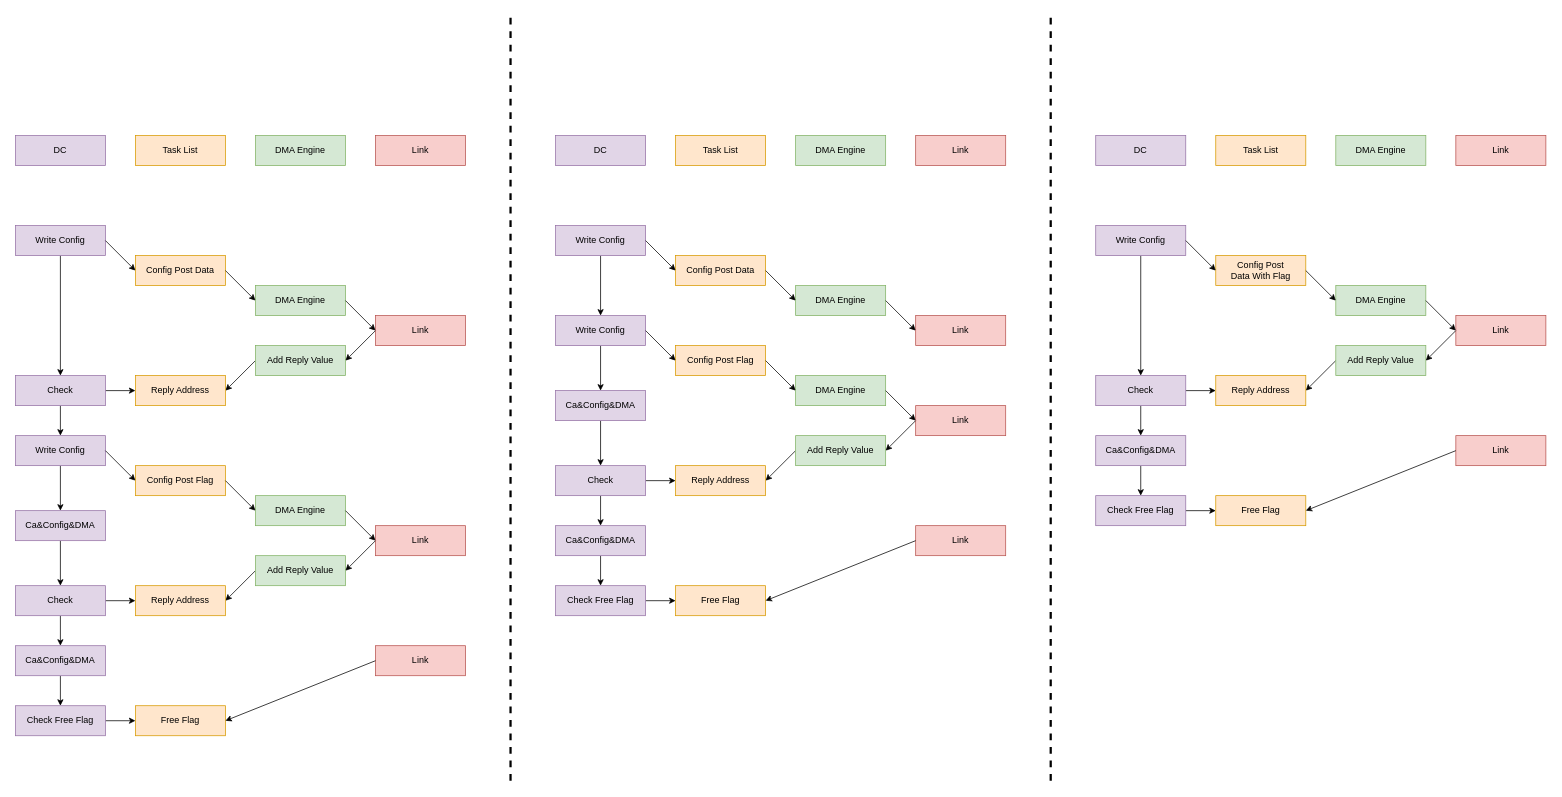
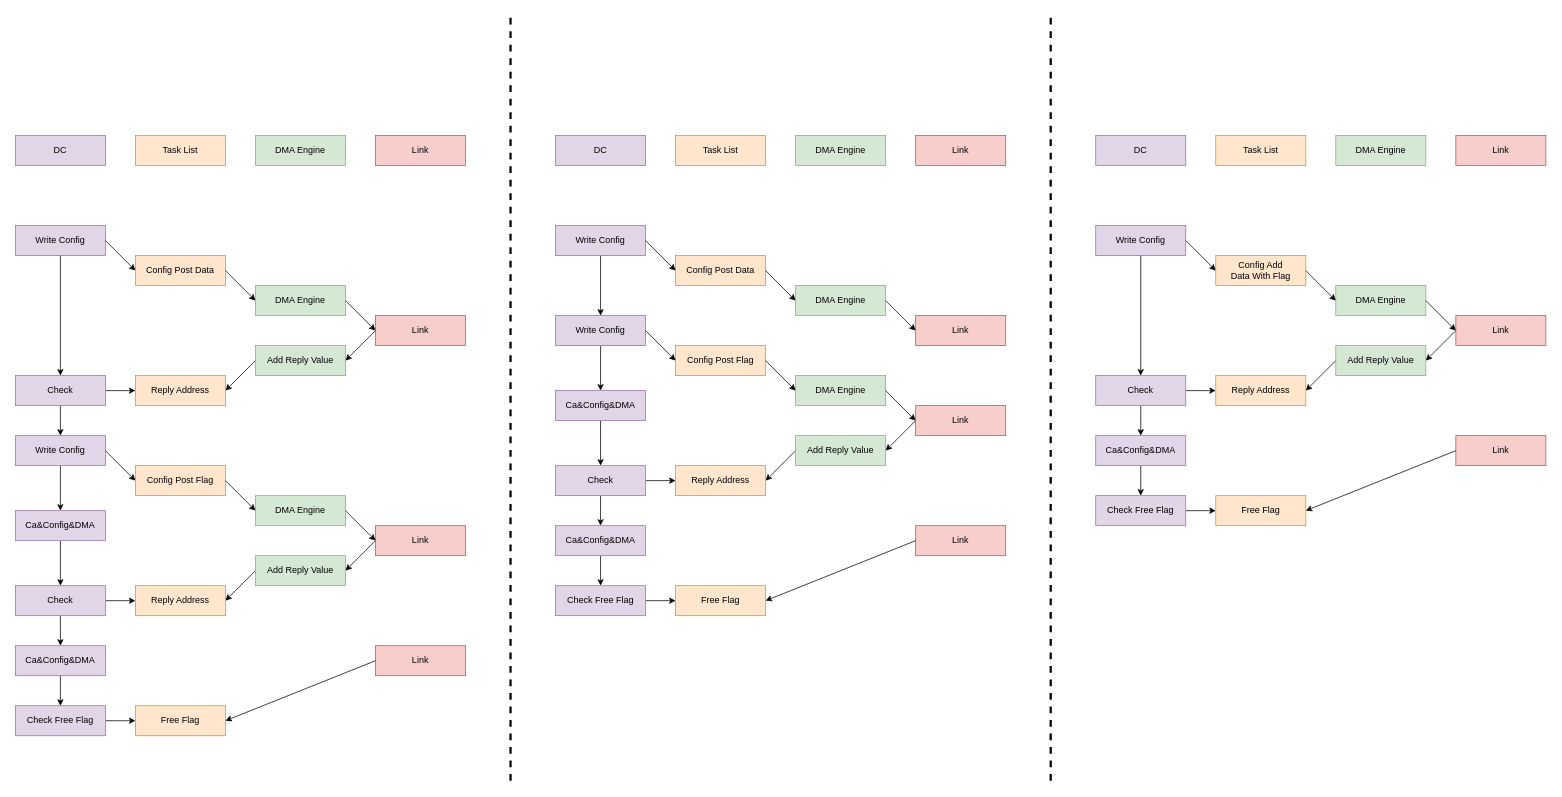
node "Config Post Data With Flag": label "Config Post Data With Flag" -> "Config Add Data With Flag"
